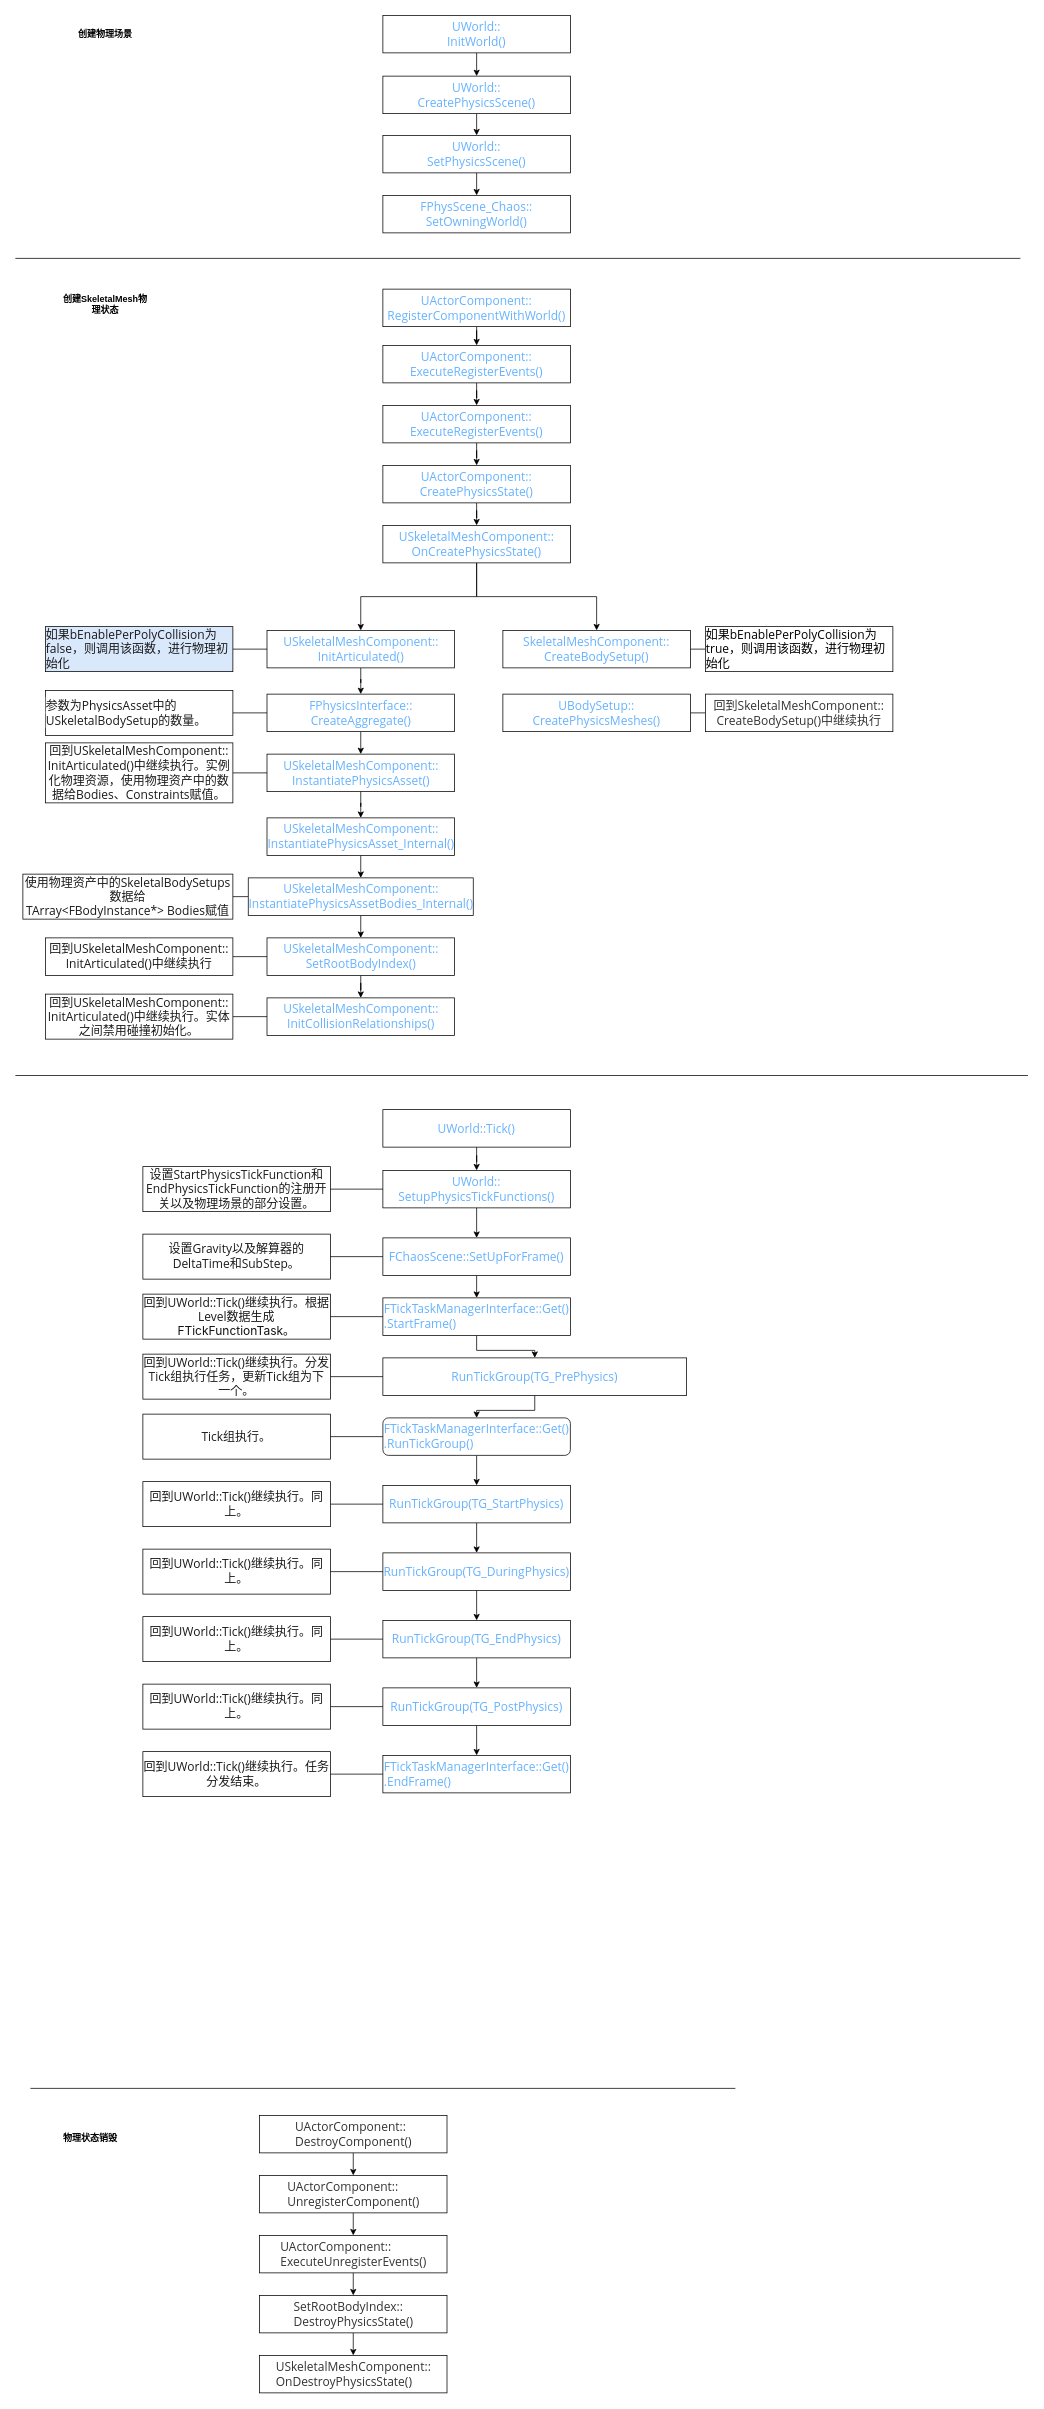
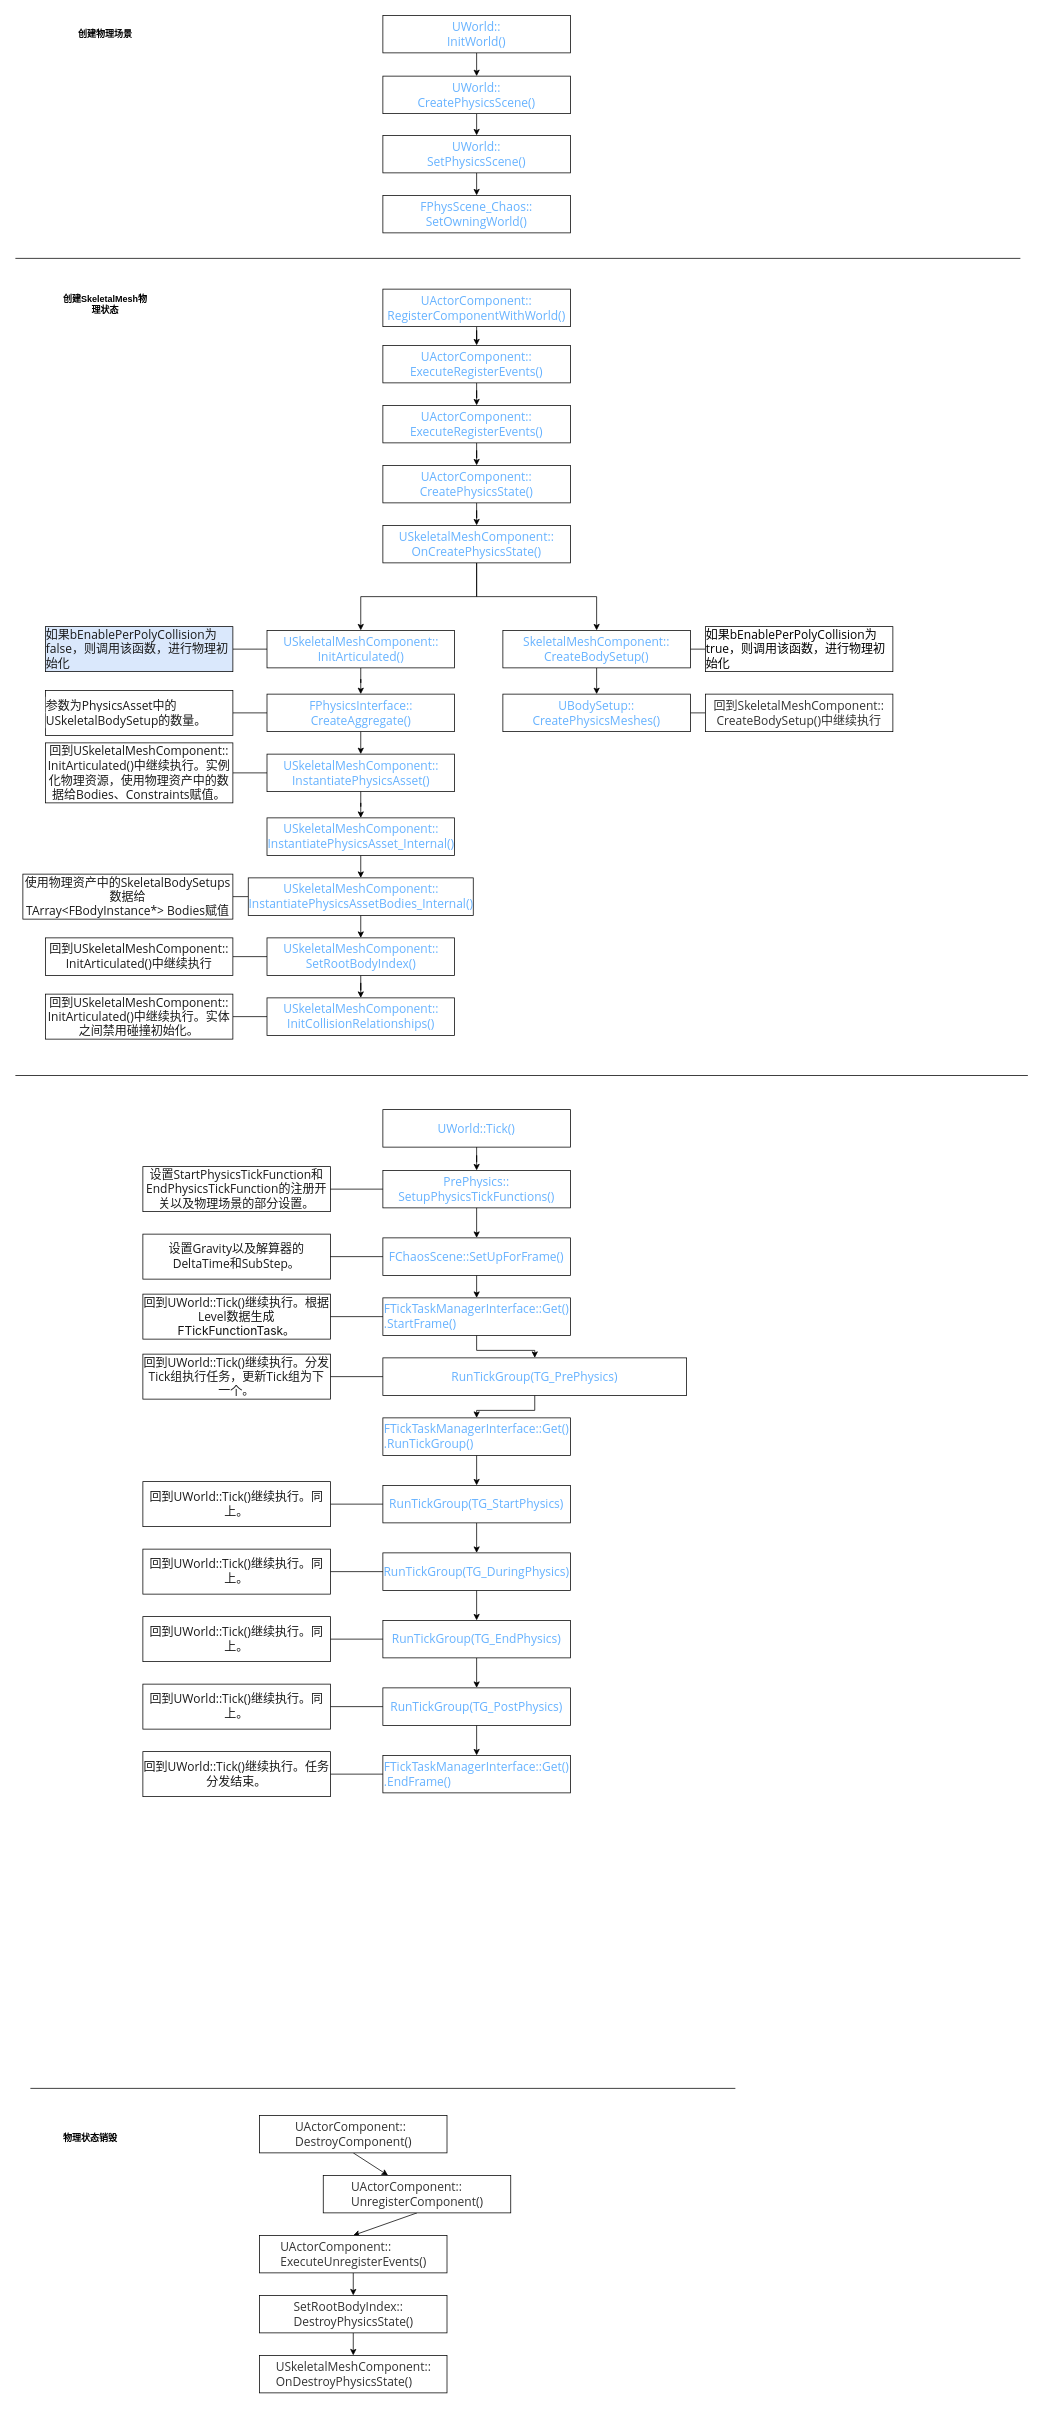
edge "SkeletalMeshComponent:: CreateBodySetup()" -> "UBodySetup:: CreatePhysicsMeshes()": added
node "UWorld:: SetupPhysicsTickFunctions()": label "UWorld:: SetupPhysicsTickFunctions()" -> "PrePhysics:: SetupPhysicsTickFunctions()"
node "Tick组执行。": removed
edge "Tick组执行。" -- "FTickTaskManagerInterface::Get() .RunTickGroup()": removed
node "FTickTaskManagerInterface::Get() .RunTickGroup()": shape rounded rectangle -> rectangle
node "UActorComponent:: UnregisterComponent()": moved (353, 2194) -> (417, 2194)
